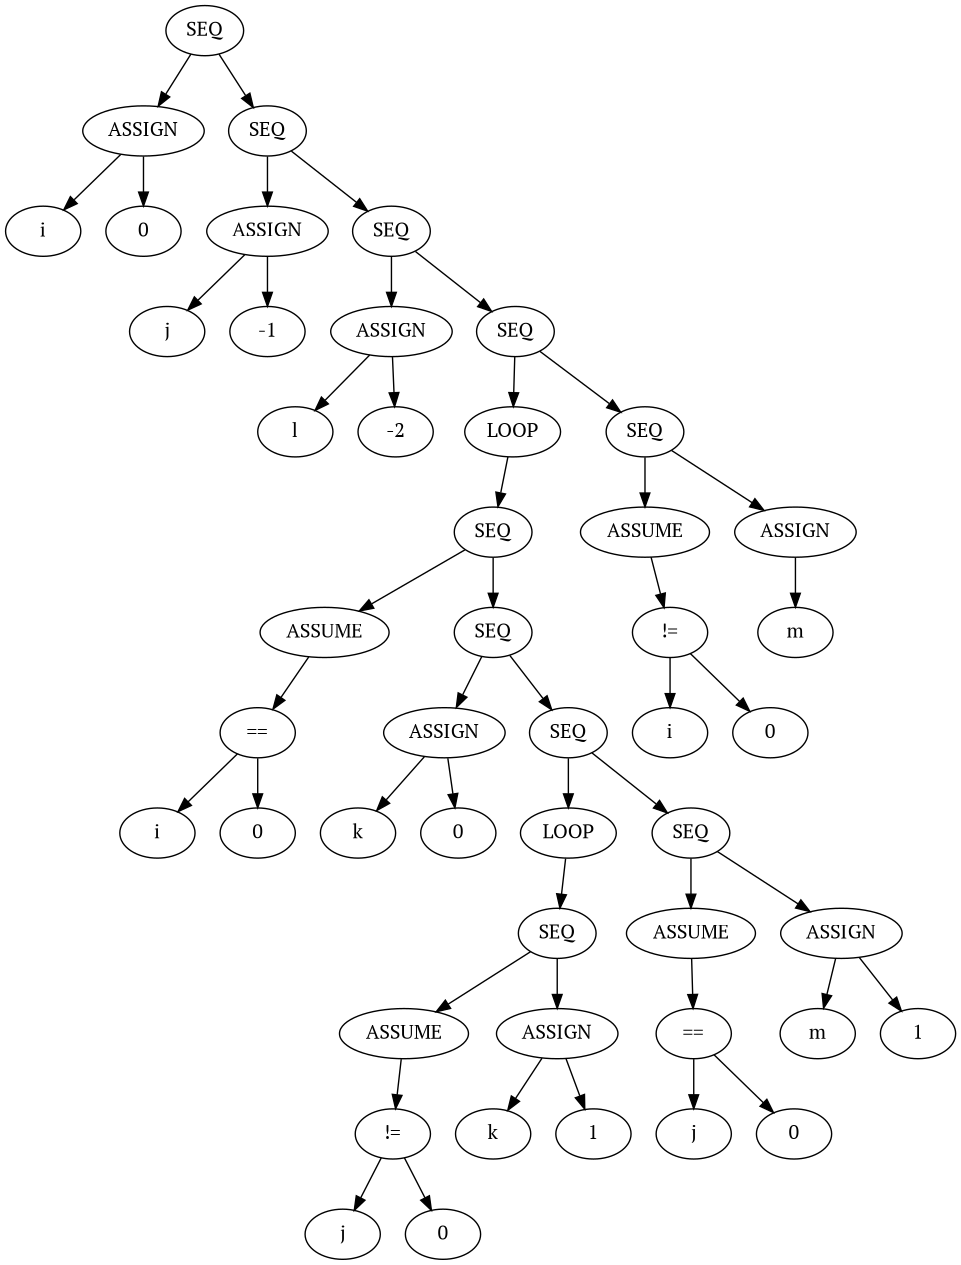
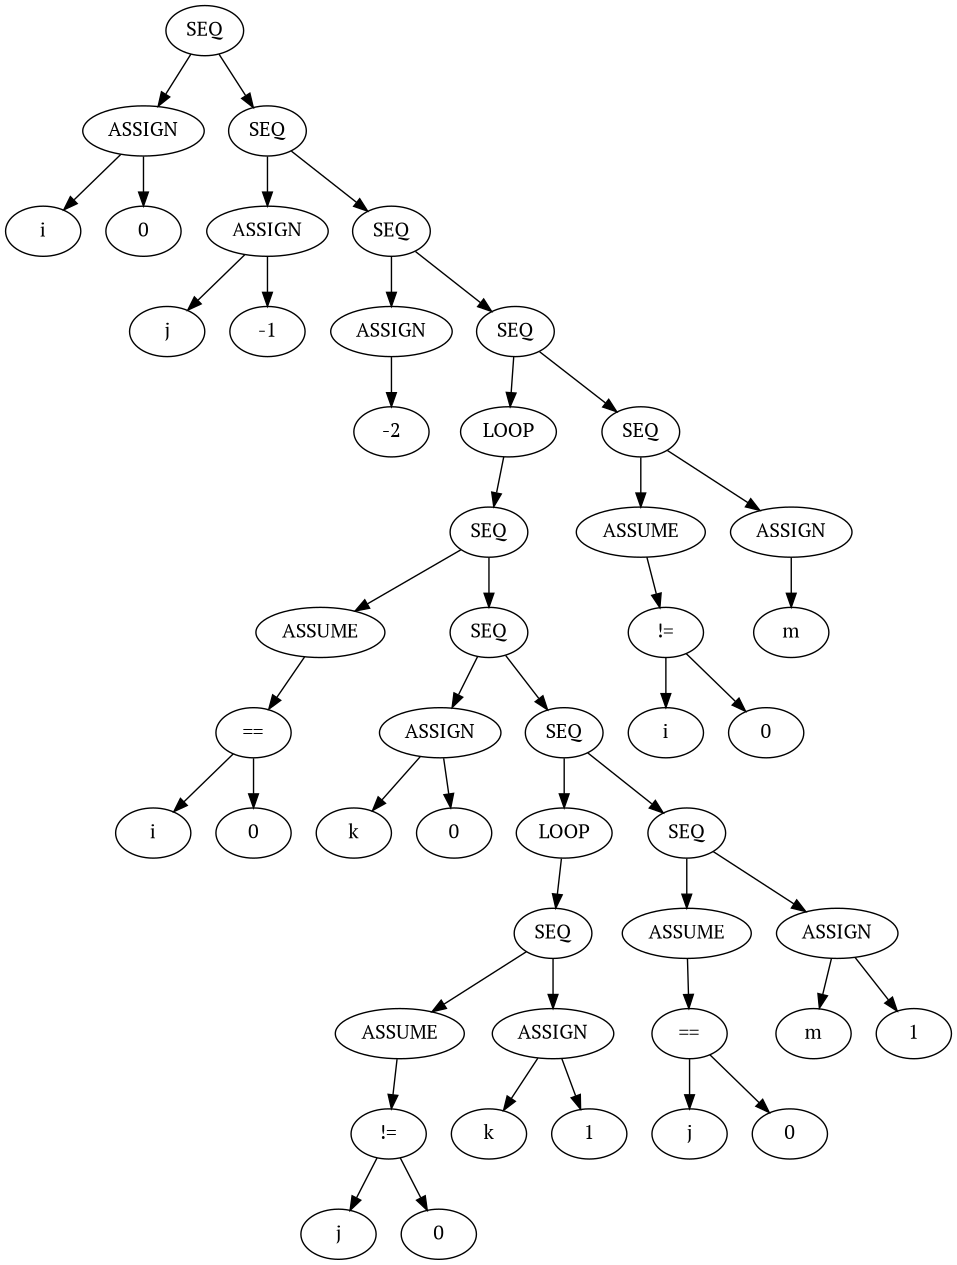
node "l": removed
